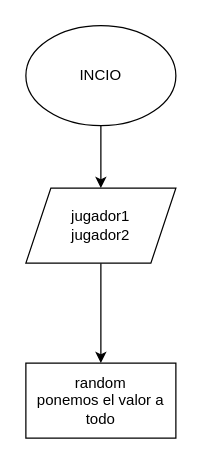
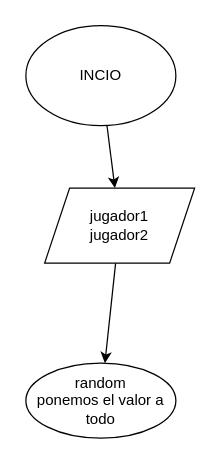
node "jugador1 jugador2": moved (101, 226) -> (119, 226)
node "random ponemos el valor a todo": shape rectangle -> ellipse
